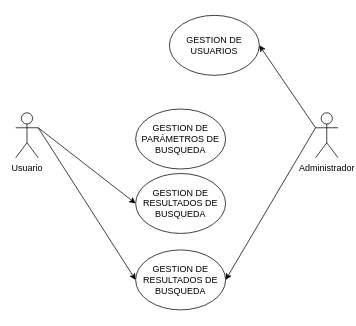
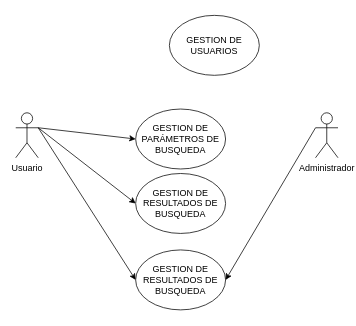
edge "Administrador" -> "GESTION DE USUARIOS": removed
edge "Usuario" -> "GESTION DE PARÁMETROS DE BUSQUEDA": added
